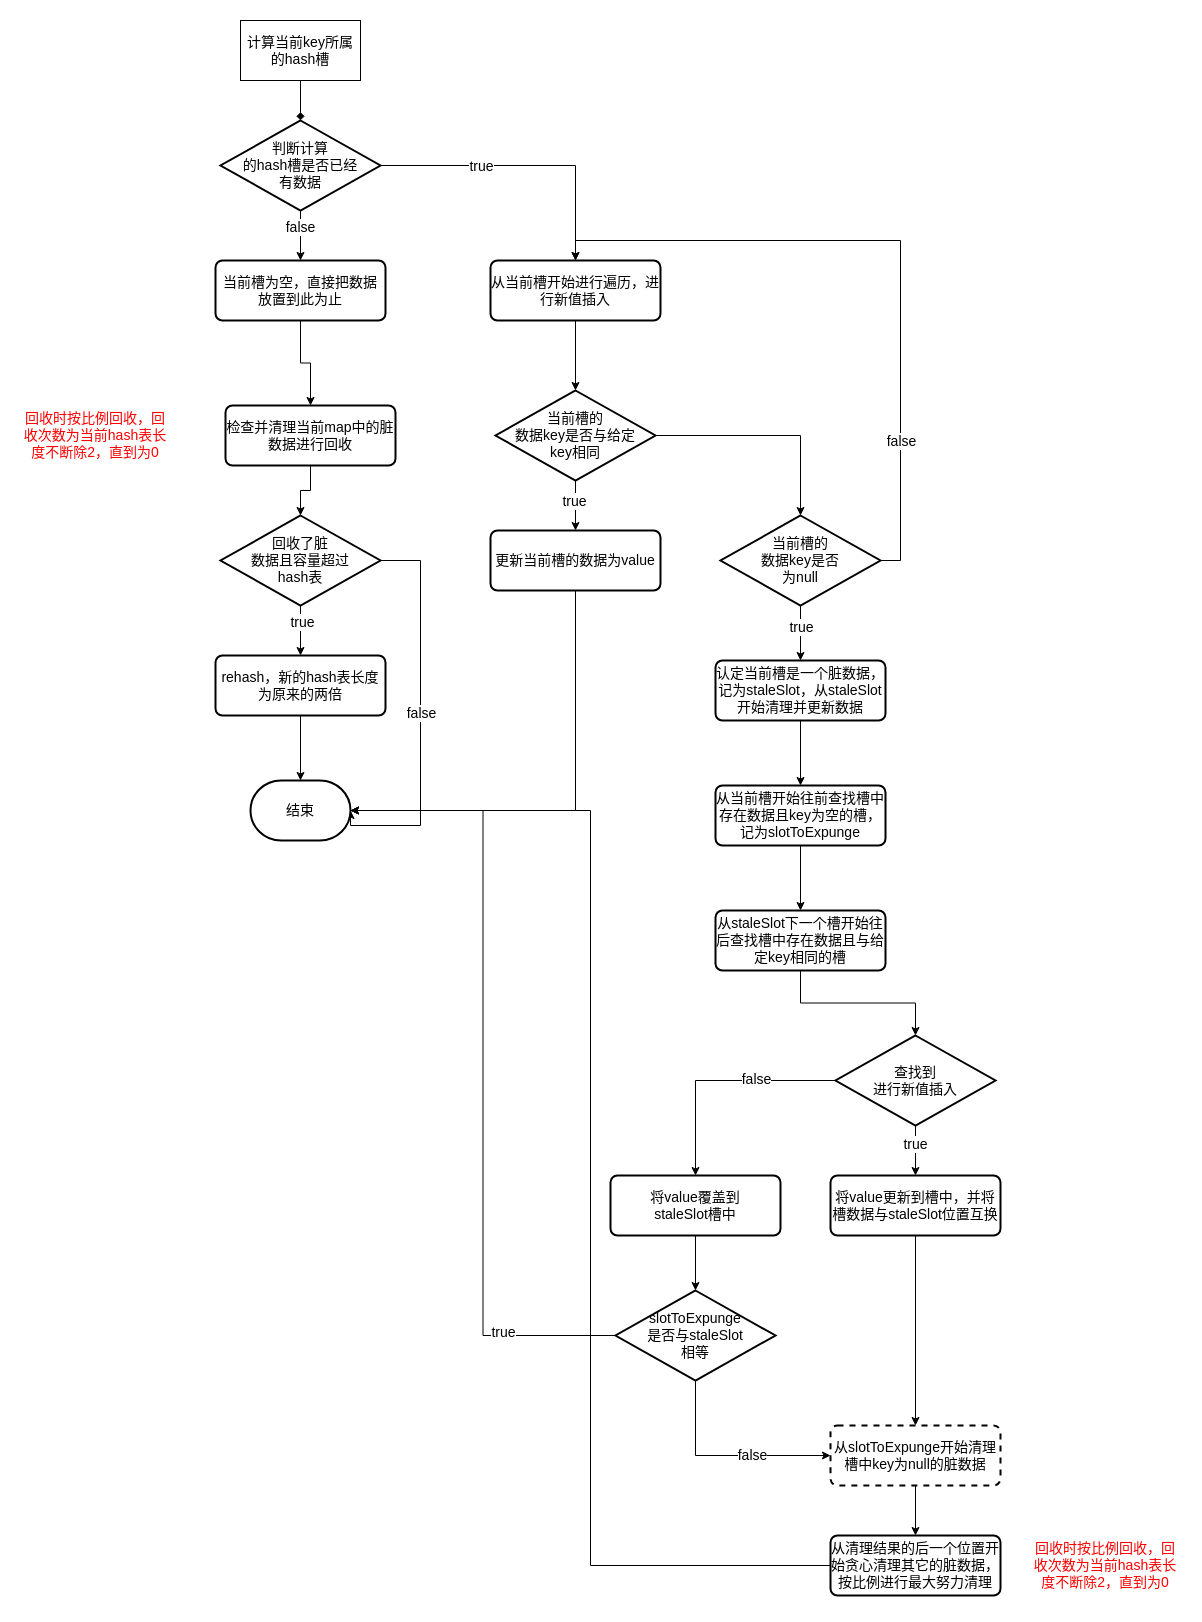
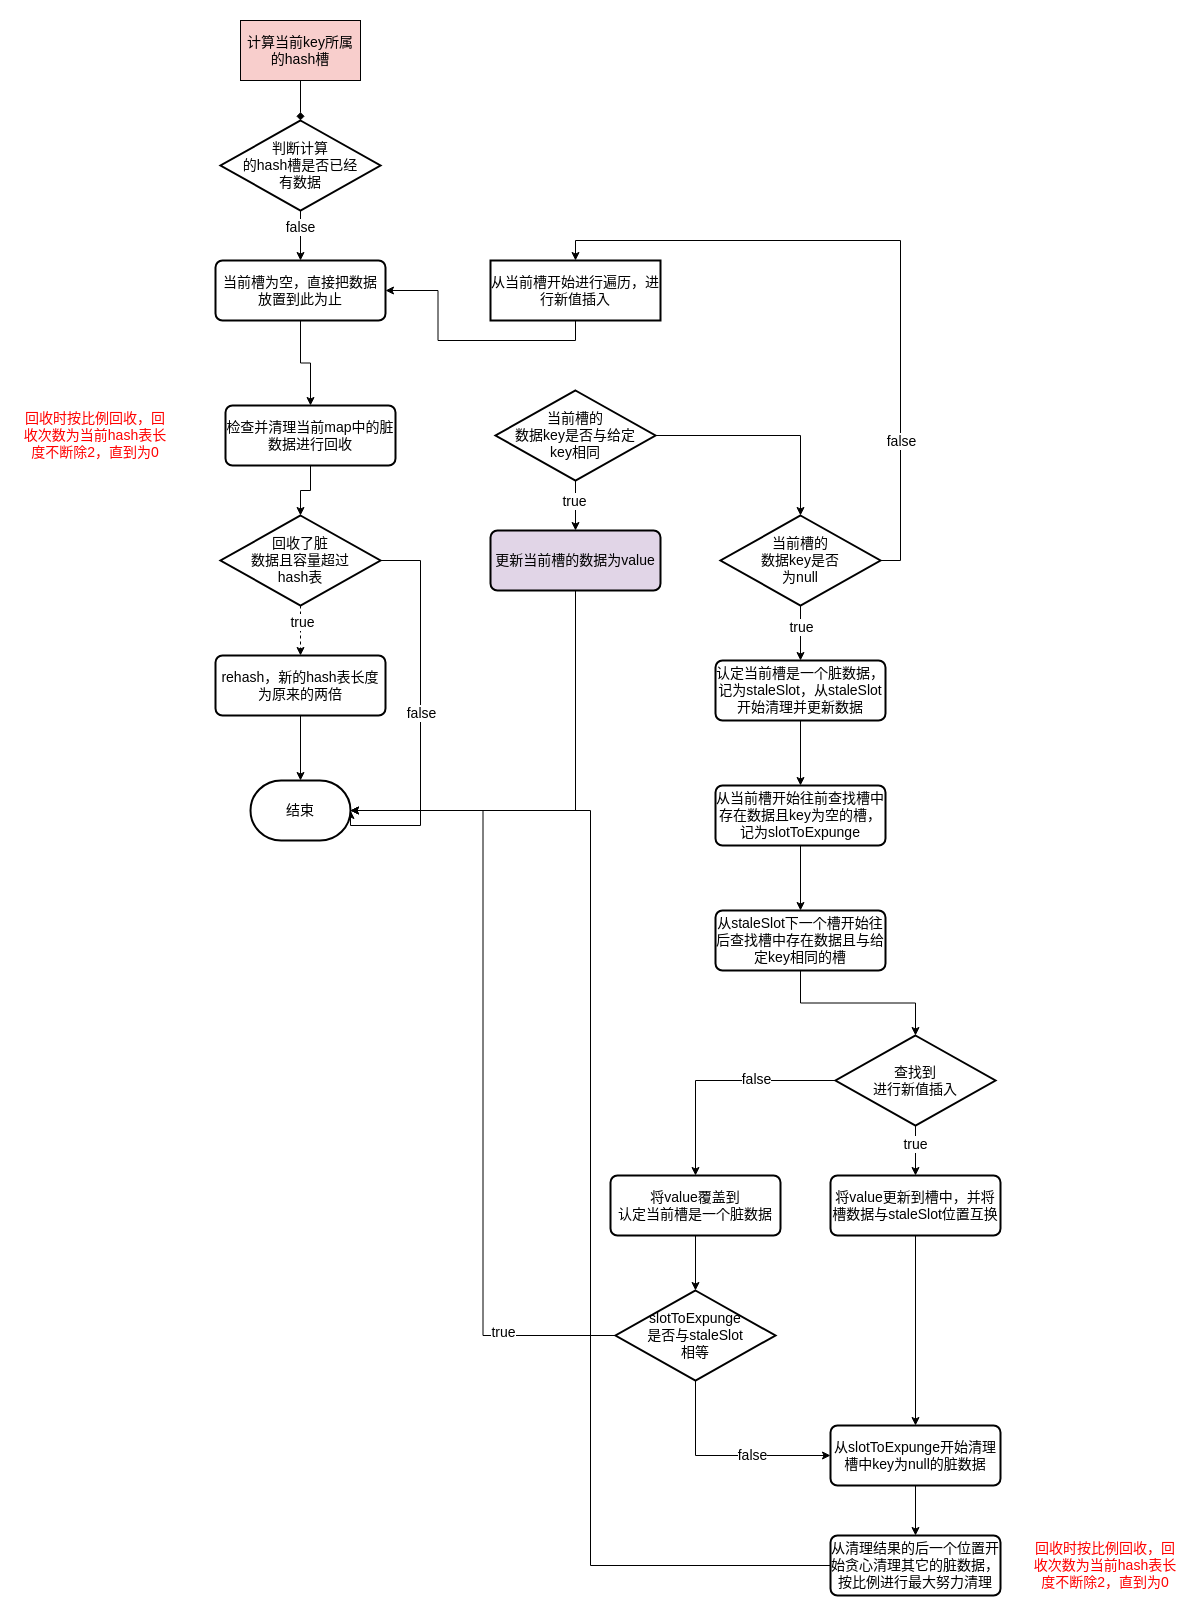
node "计算当前key所属的hash槽": fillcolor #ffffff -> #f8cecc
edge "判断计算 的hash槽是否已经 有数据" -> "从当前槽开始进行遍历，进行新值插入": removed, label "true"
node "从当前槽开始进行遍历，进行新值插入": shape rounded rectangle -> rectangle
edge "从当前槽开始进行遍历，进行新值插入" -> "当前槽的 数据key是否与给定 key相同": now "从当前槽开始进行遍历，进行新值插入" -> "当前槽为空，直接把数据 放置到此为止"
node "更新当前槽的数据为value": fillcolor #ffffff -> #e1d5e7
edge "更新当前槽的数据为value" -> "结束": arrowhead classic -> open
edge "回收了脏 数据且容量超过 hash表" -> "rehash，新的hash表长度为原来的两倍": style solid -> dashed
node "将value覆盖到 staleSlot槽中": label "将value覆盖到 staleSlot槽中" -> "将value覆盖到 认定当前槽是一个脏数据"
node "从slotToExpunge开始清理槽中key为null的脏数据": style dashed -> solid
